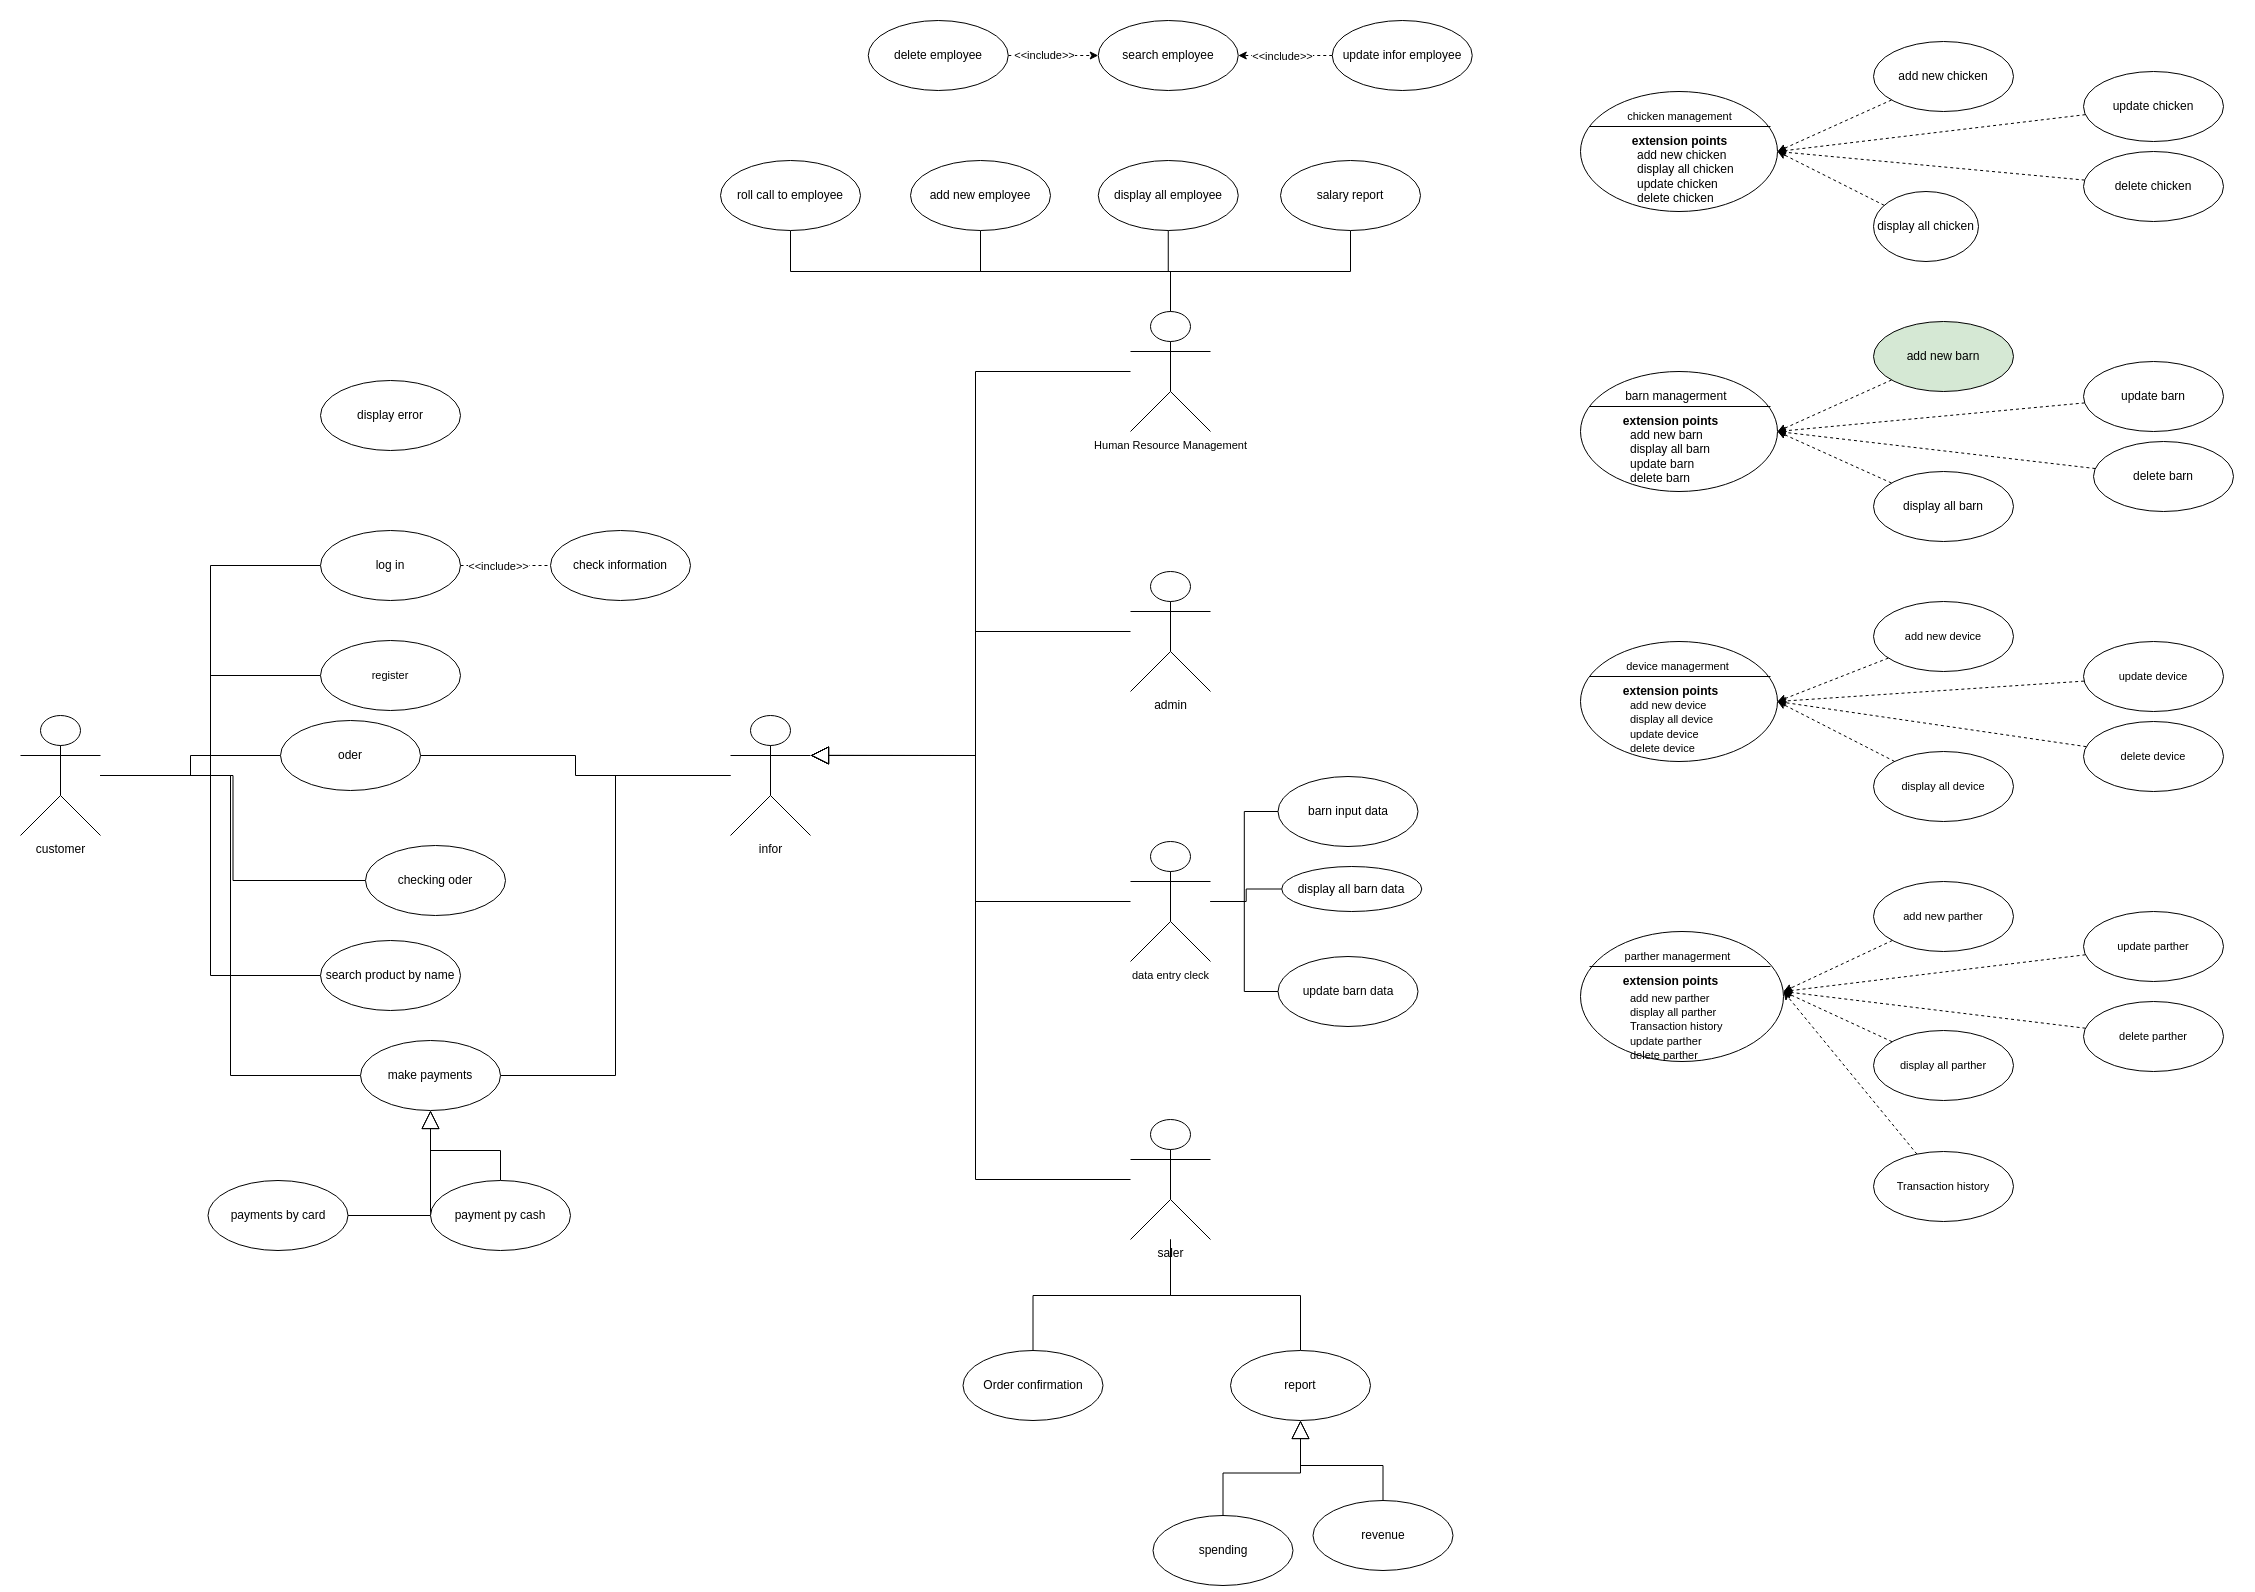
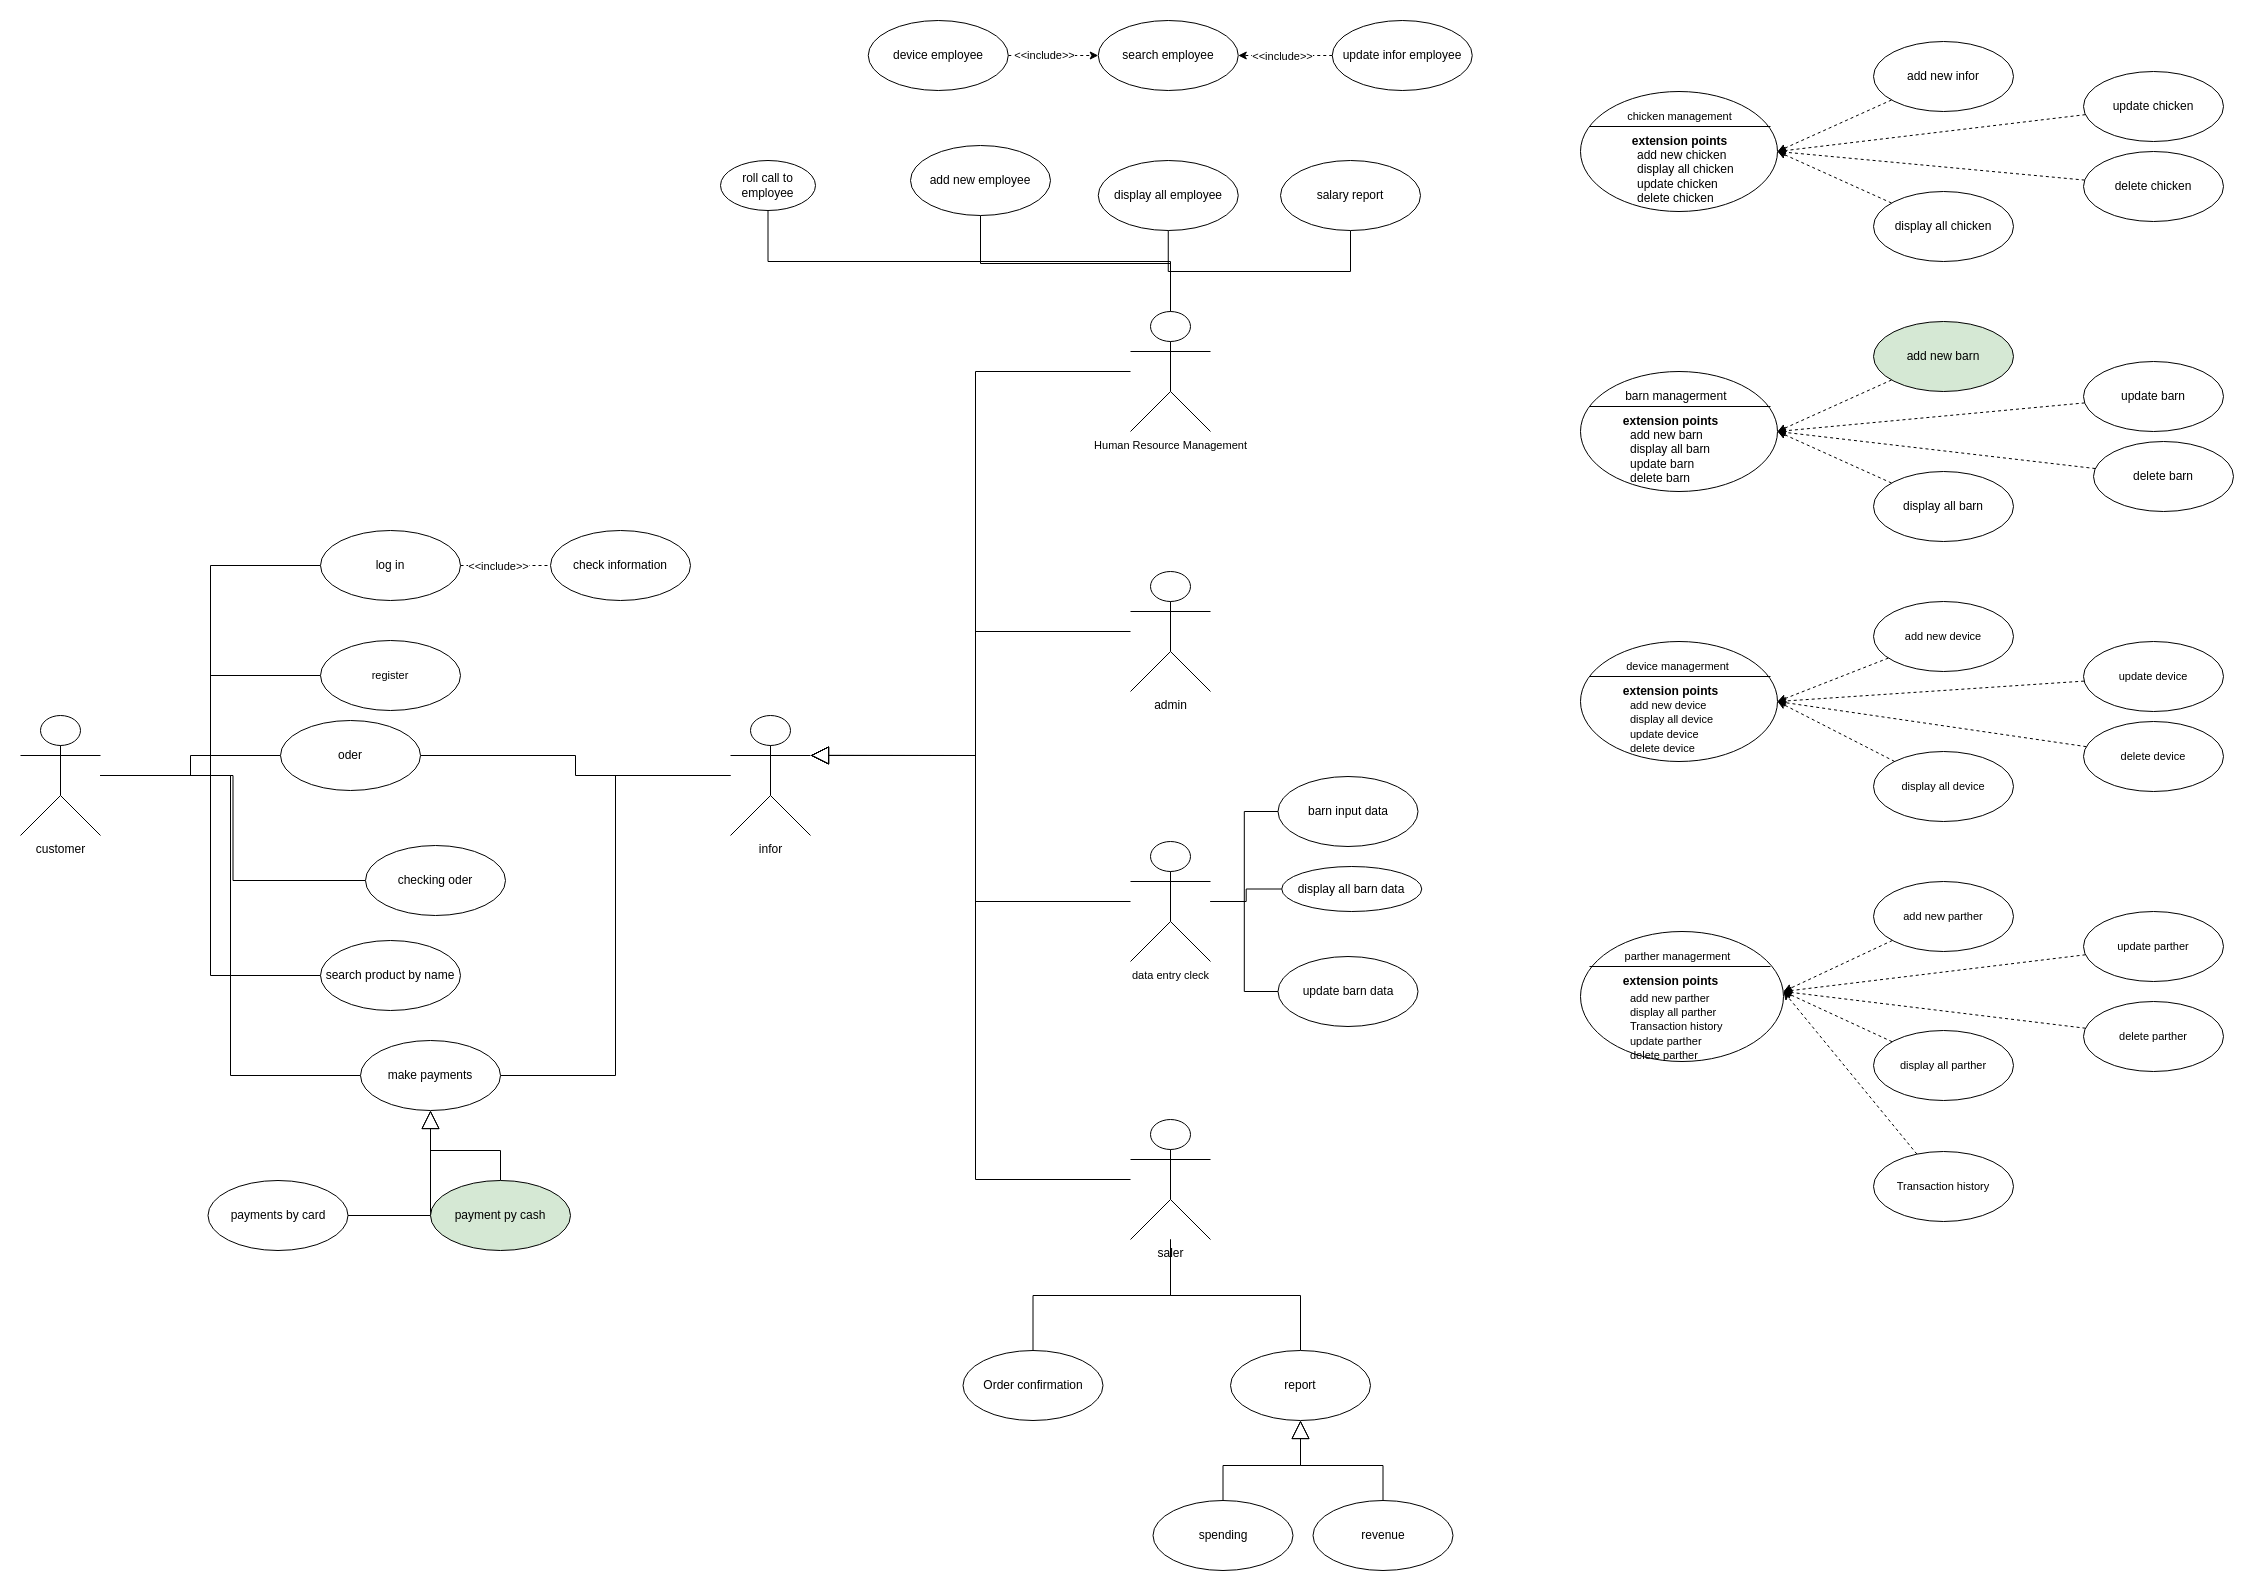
node "delete employee": label "delete employee" -> "device employee"
node "add new chicken": label "add new chicken" -> "add new infor"
node "roll call to employee": size 140x70 -> 95x50
node "add new employee": moved (981, 196) -> (981, 181)
node "display all chicken": size 105x70 -> 140x70
node "display error": removed
node "payment py cash": fillcolor #ffffff -> #d5e8d4
node "spending": moved (1223, 1551) -> (1223, 1536)
